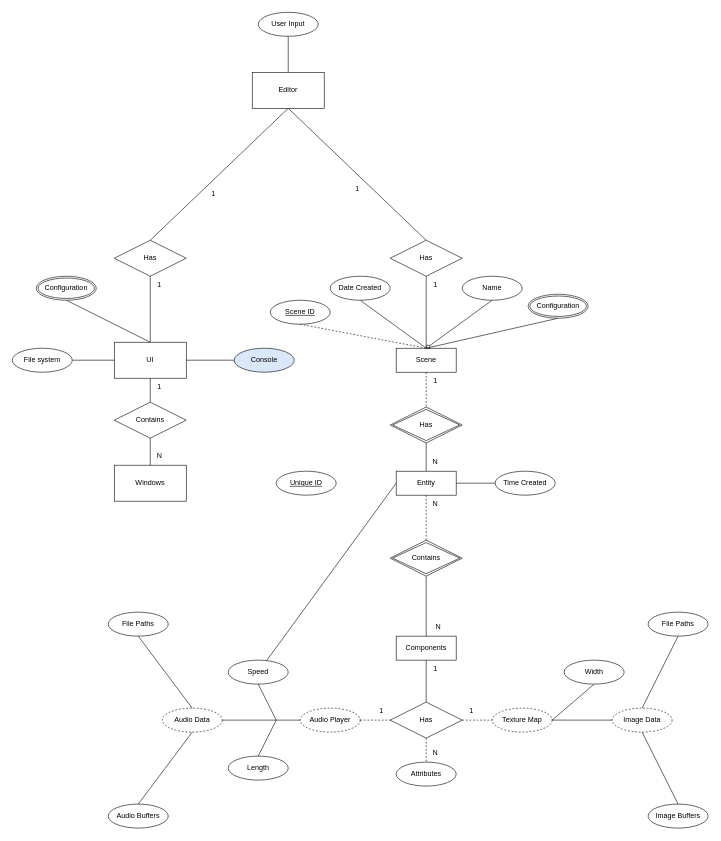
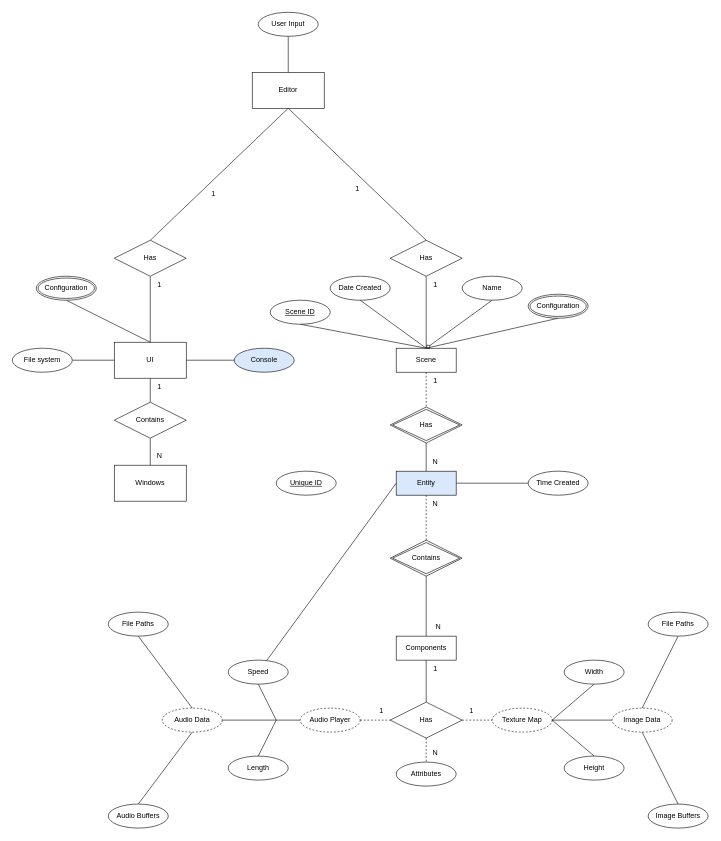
edge "Scene ID" -- "Scene": style dashed -> solid
node "Entity": fillcolor #ffffff -> #dae8fc
node "Time Created": moved (525, 483) -> (558, 483)
edge "Texture Map" -- "Height": added
node "Height": added
